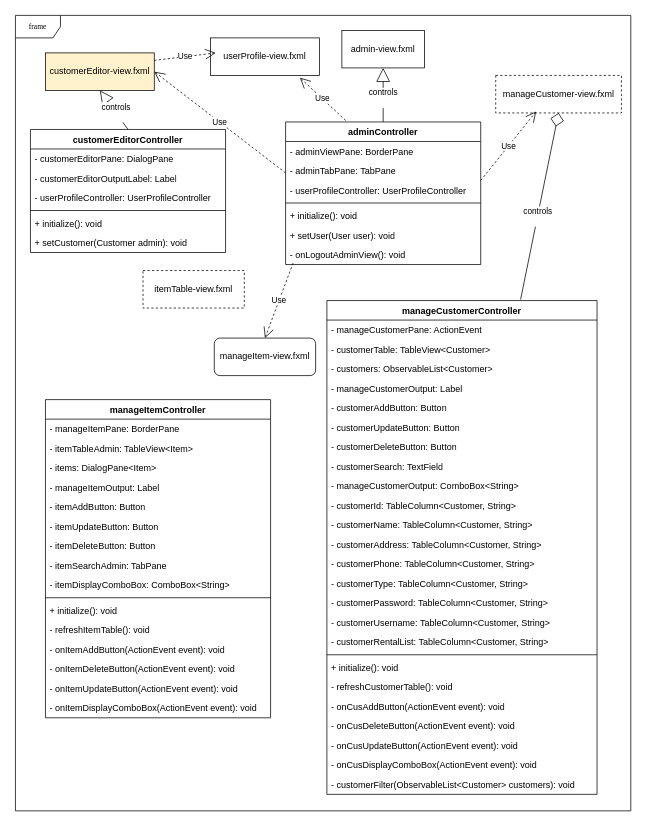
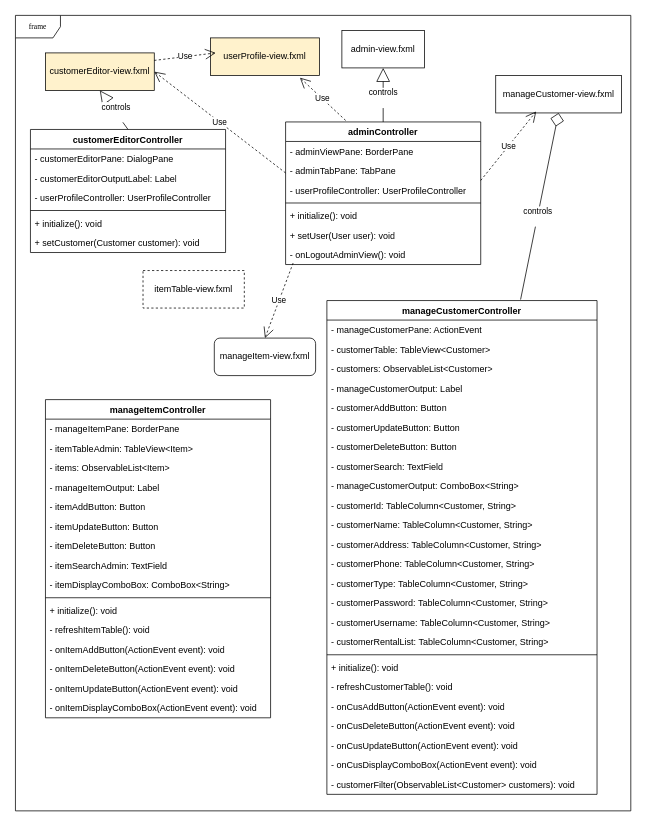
node "userProfile-view.fxml": fillcolor #ffffff -> #fff2cc
node "manageCustomer-view.fxml": style dashed -> solid
node "+ setCustomer(Customer admin): void": label "+ setCustomer(Customer admin): void" -> "+ setCustomer(Customer customer): void"
node "- items: DialogPane<Item>": label "- items: DialogPane<Item>" -> "- items: ObservableList<Item>"
node "- itemSearchAdmin: TabPane": label "- itemSearchAdmin: TabPane" -> "- itemSearchAdmin: TextField"
